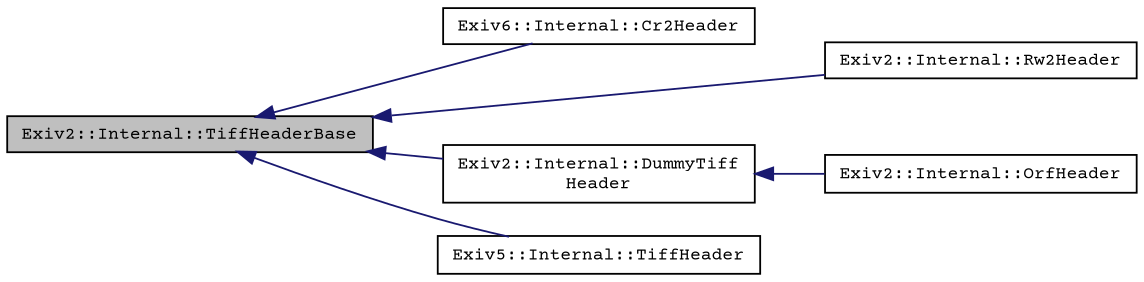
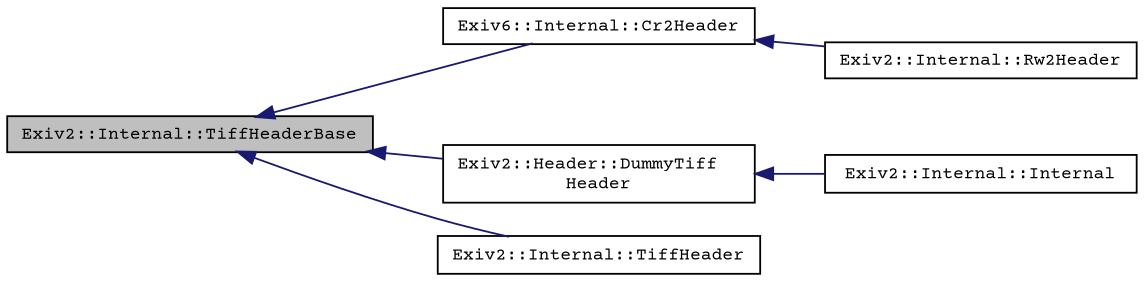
edge "Exiv2::Internal::Rw2Header" -> "Exiv2::Internal::TiffHeaderBase": now "Exiv2::Internal::Rw2Header" -> "Exiv6::Internal::Cr2Header"
node "Exiv2::Internal::DummyTiff Header": label "Exiv2::Internal::DummyTiff Header" -> "Exiv2::Header::DummyTiff Header"
node "Exiv2::Internal::OrfHeader": label "Exiv2::Internal::OrfHeader" -> "Exiv2::Internal::Internal"
node "Exiv5::Internal::TiffHeader": label "Exiv5::Internal::TiffHeader" -> "Exiv2::Internal::TiffHeader"
